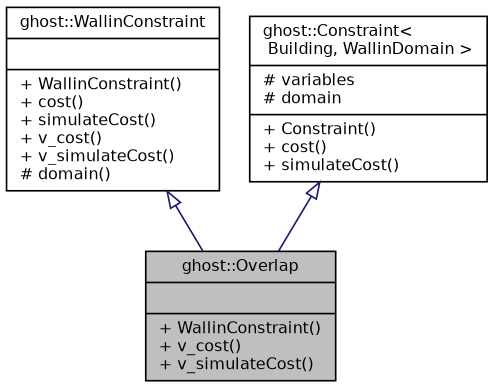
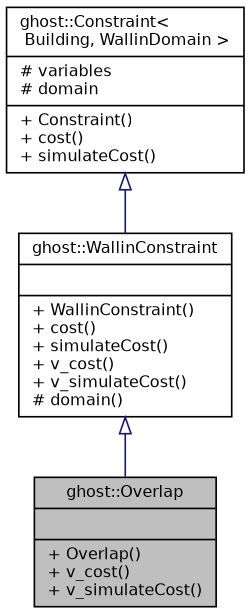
edge "ghost::Overlap" -> "ghost::Constraint<": now "ghost::WallinConstraint" -> "ghost::Constraint<"
node "ghost::Overlap": text "+ WallinConstraint()" -> "+ Overlap()"
